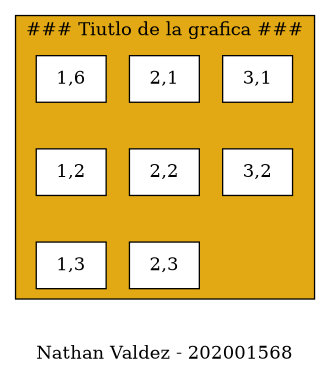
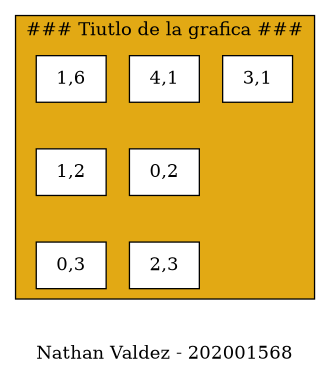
node "2,1": label "2,1" -> "4,1"
node "2,2": label "2,2" -> "0,2"
node "3,2": removed
node "1,3": label "1,3" -> "0,3"
